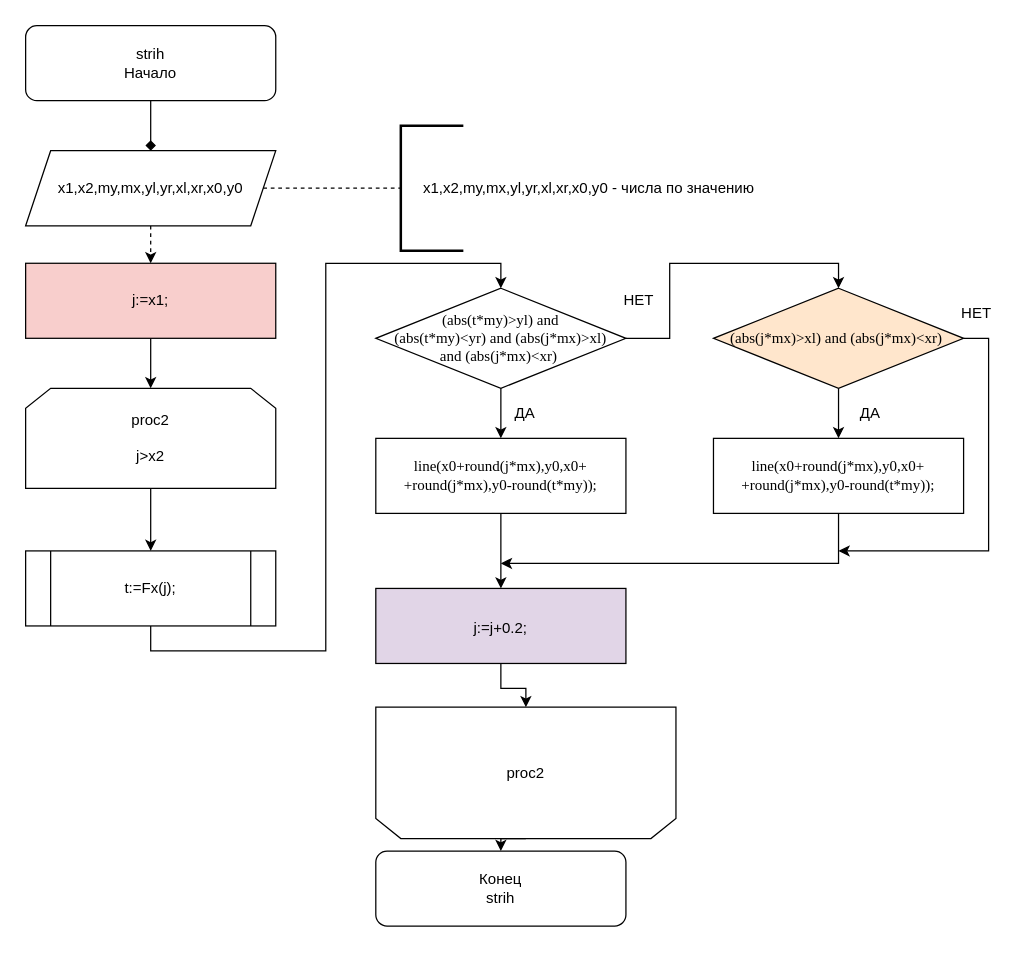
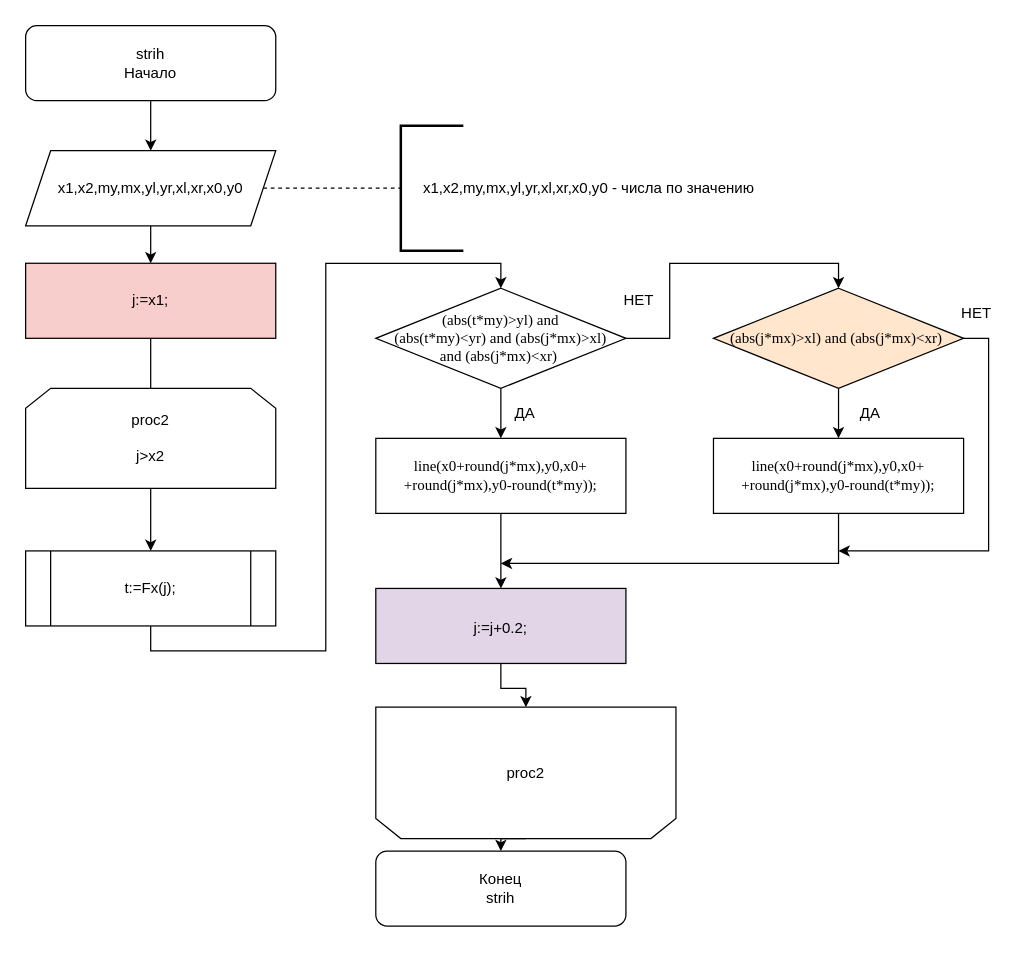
edge "strih Начало" -> "x1,x2,my,mx,yl,yr,xl,xr,x0,y0": arrowhead diamond -> classic
edge "x1,x2,my,mx,yl,yr,xl,xr,x0,y0" -> "j:=x1;": style dashed -> solid
edge "j:=x1;" -> "proc2 j>x2": arrowhead classic -> none
